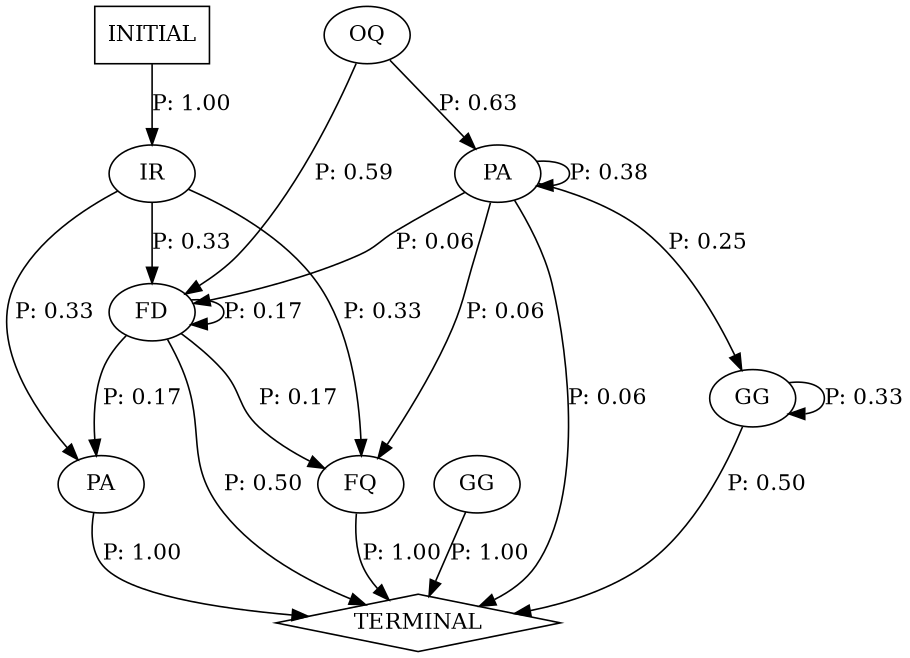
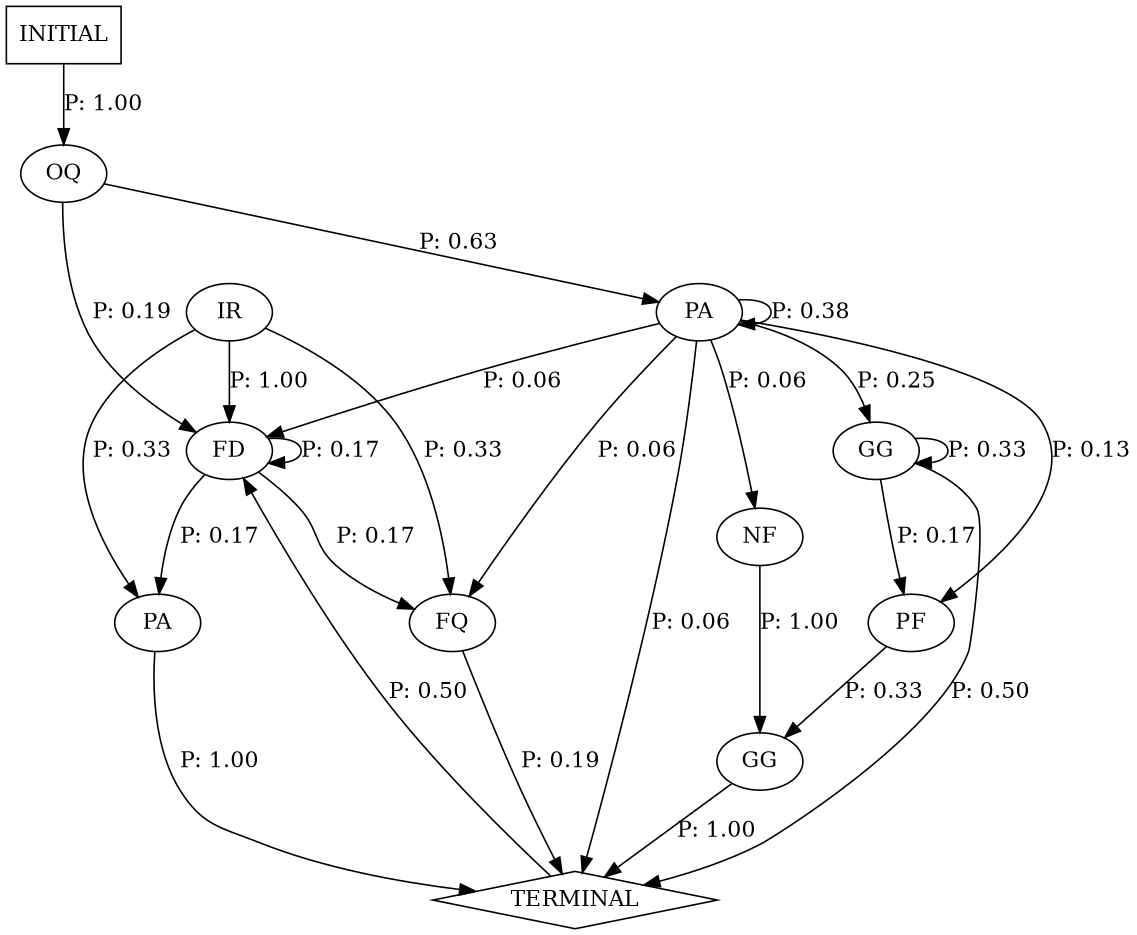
edge "INITIAL" -> "IR": now "INITIAL" -> "OQ"
edge "OQ" -> "FD": label "P: 0.59" -> "P: 0.19"
edge "IR" -> "FD": label "P: 0.33" -> "P: 1.00"
edge "FD" -> "TERMINAL": reversed
node "NF": added
edge "FQ" -> "TERMINAL": label "P: 1.00" -> "P: 0.19"
node "PF": added
